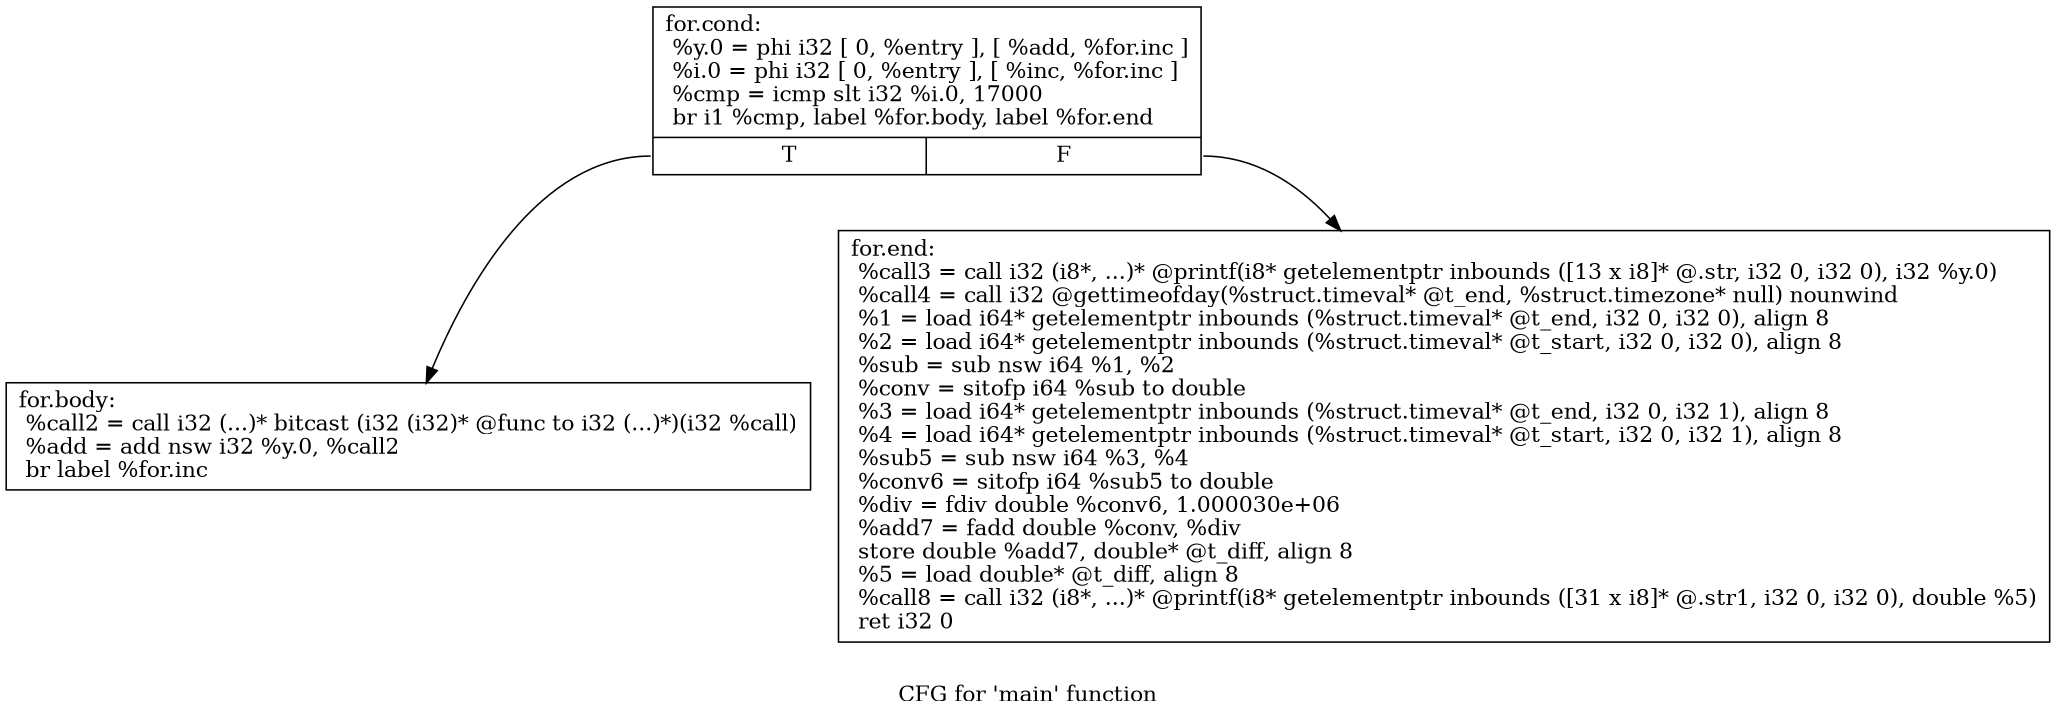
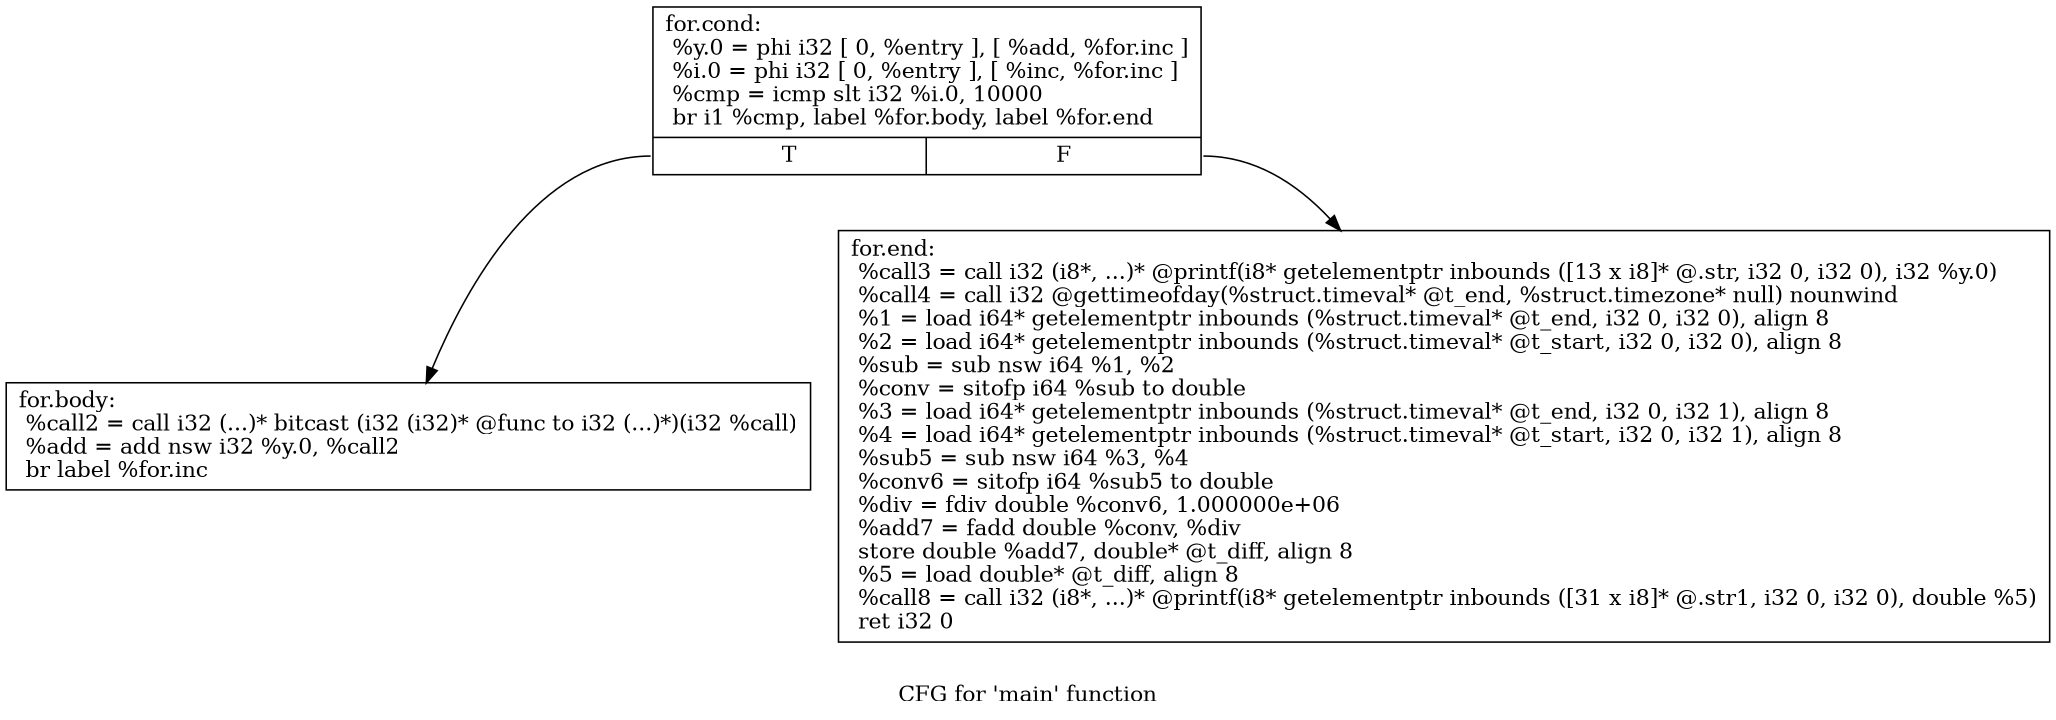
node "for.cond:": text "%cmp = icmp slt i32 %i.0, 17000" -> "%cmp = icmp slt i32 %i.0, 10000"
node "for.end:": text "%div = fdiv double %conv6, 1.000030e+06" -> "%div = fdiv double %conv6, 1.000000e+06"
